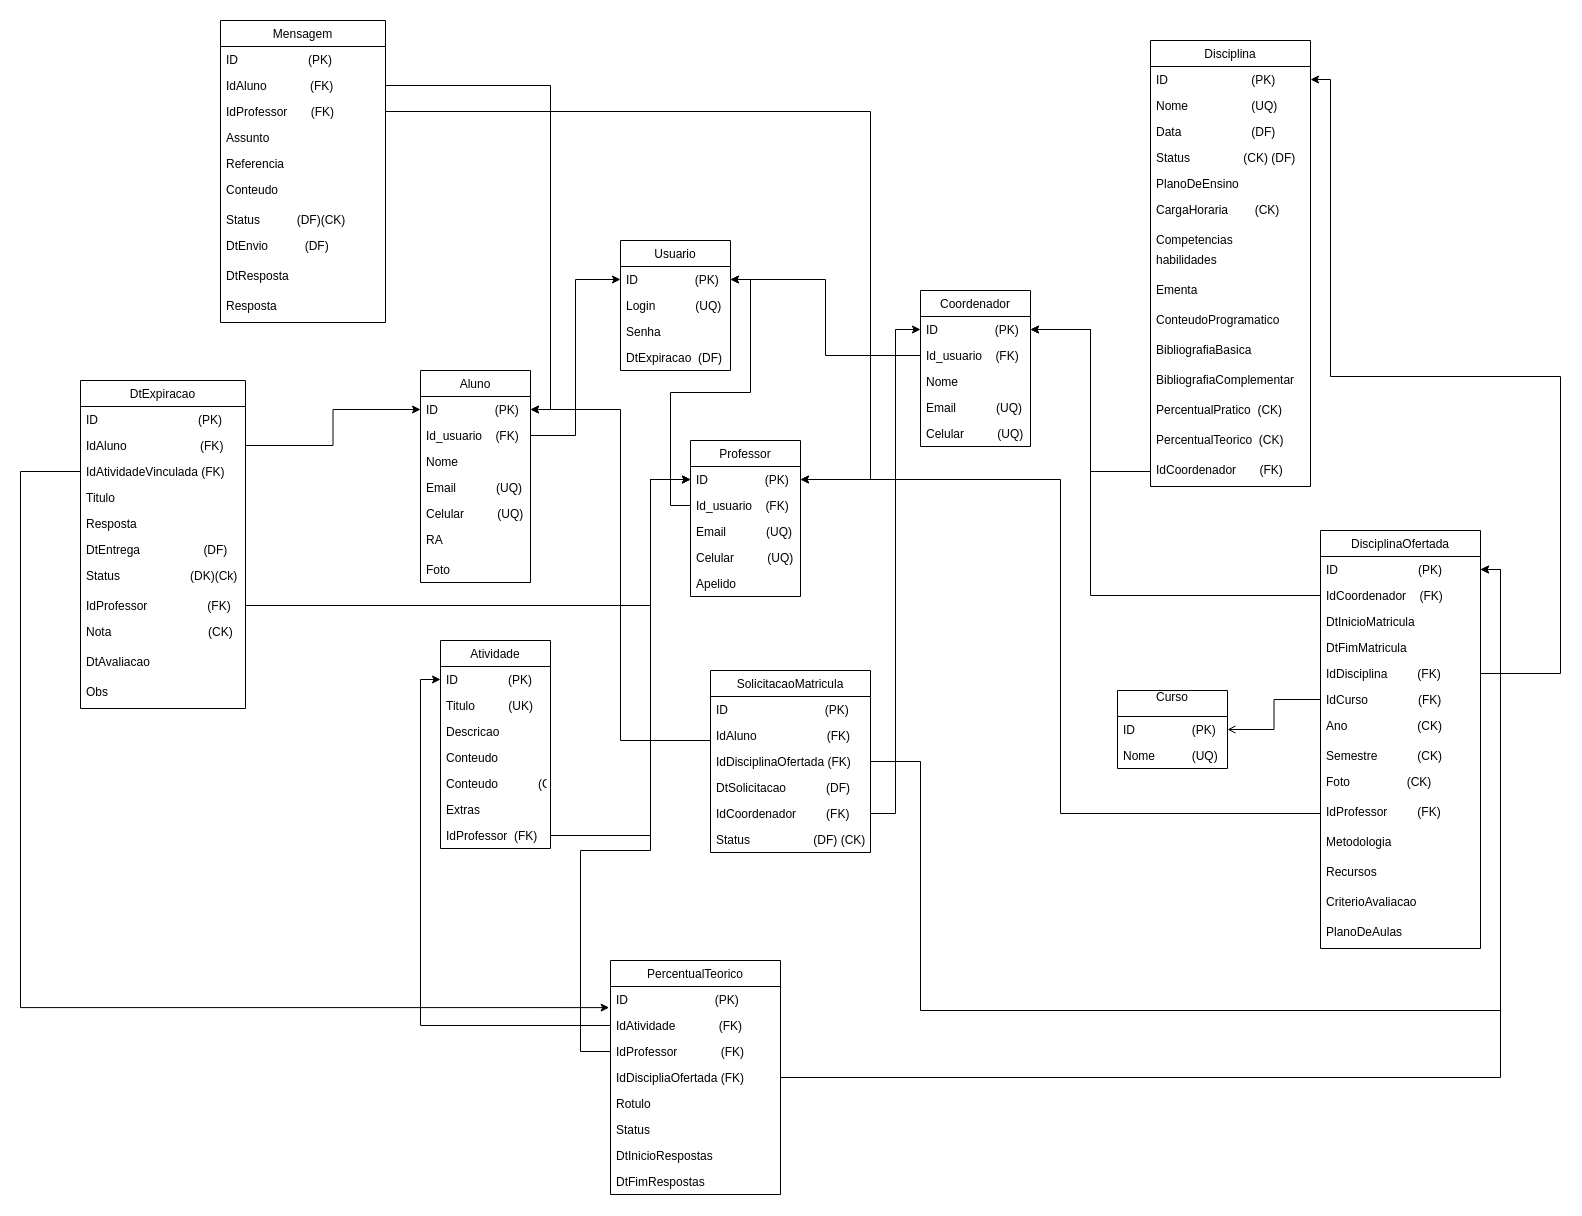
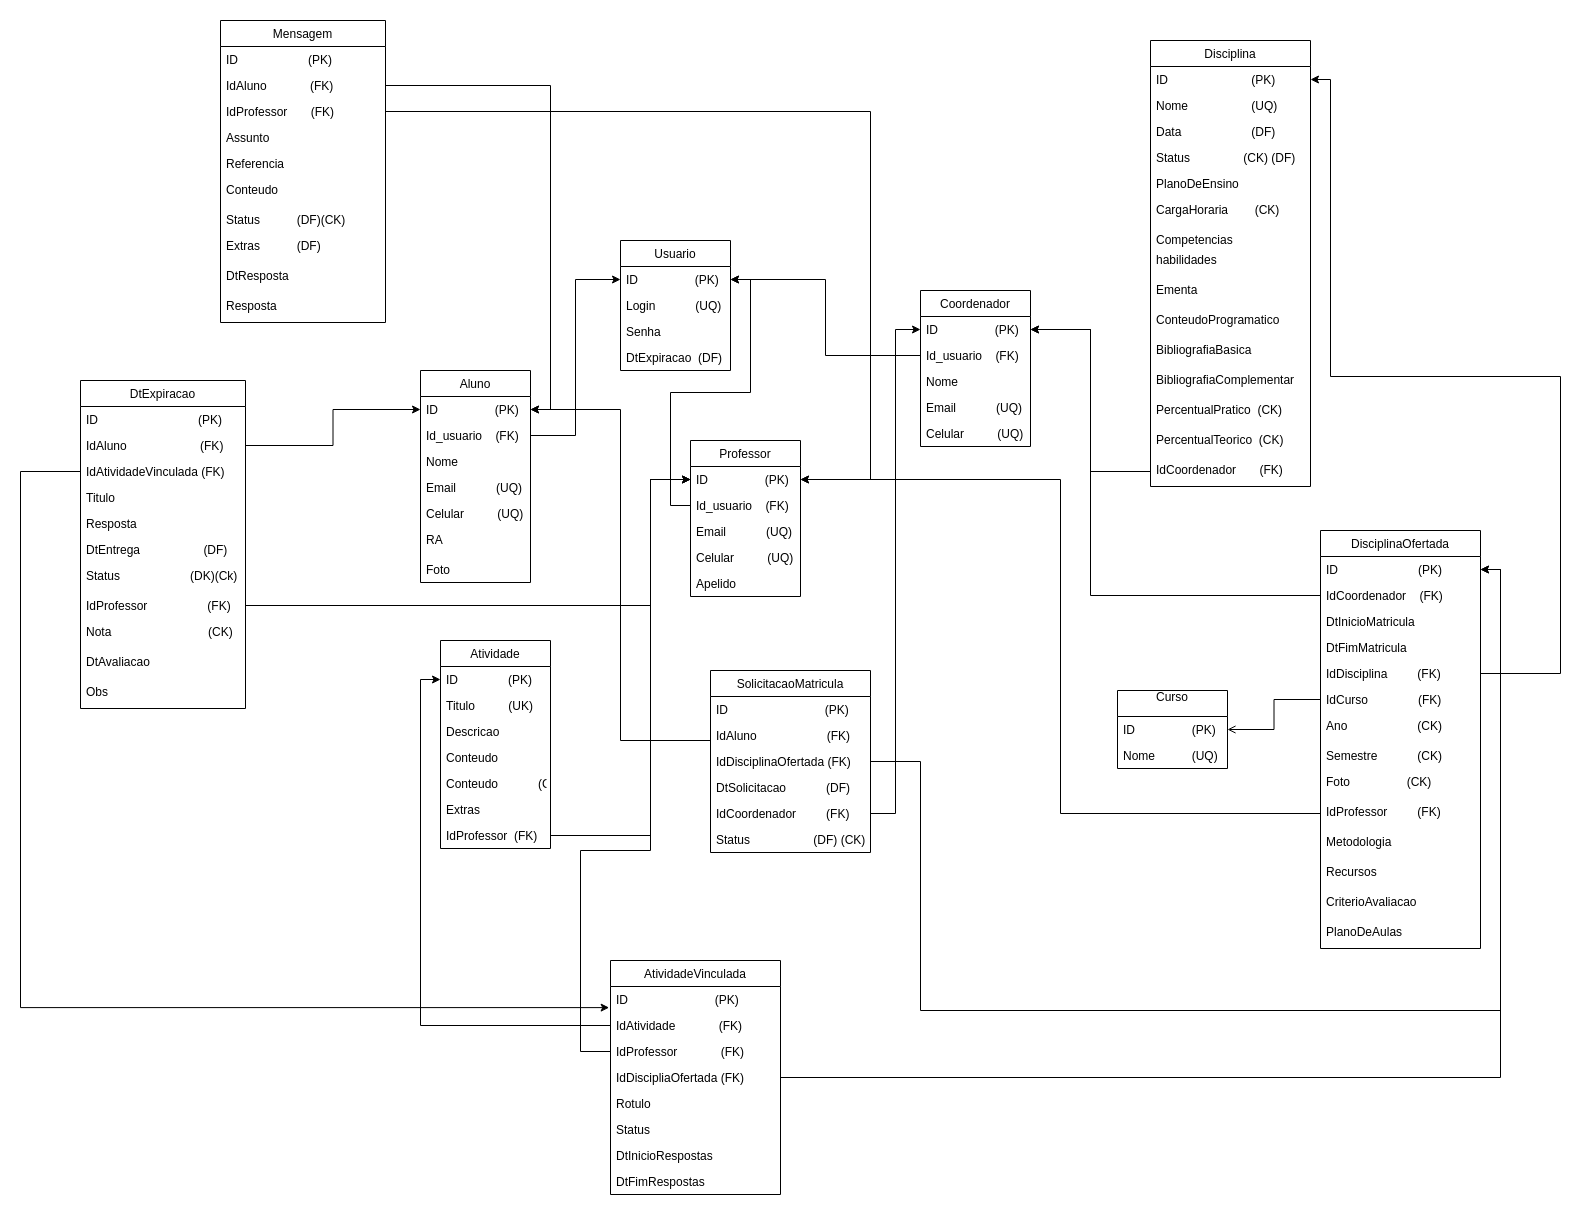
node "DtEnvio (DF)": label "DtEnvio (DF)" -> "Extras (DF)"
node "PercentualTeorico": label "PercentualTeorico" -> "AtividadeVinculada"
